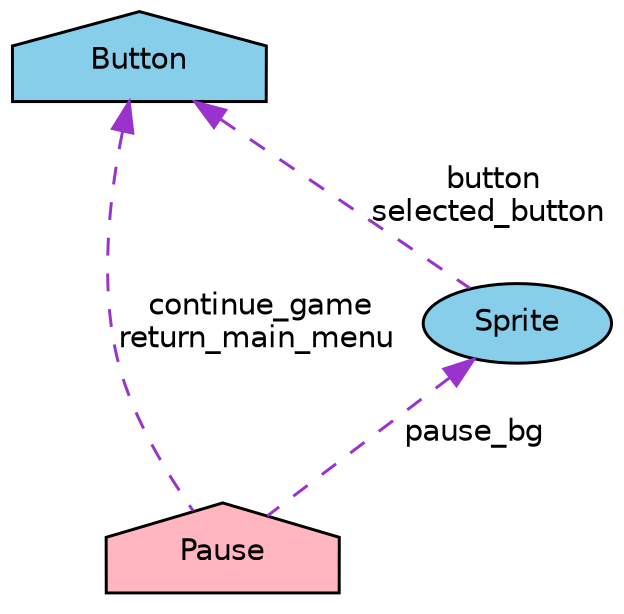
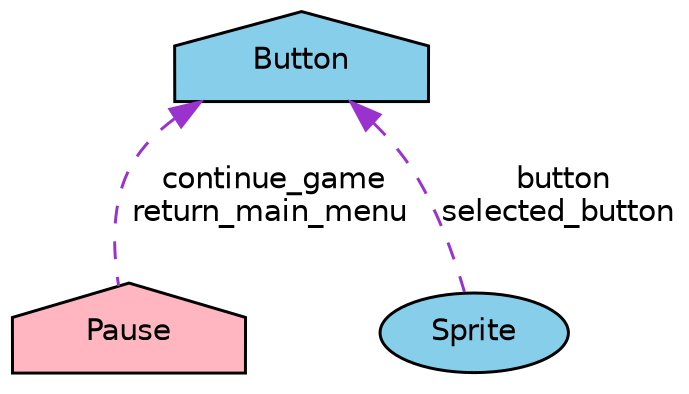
edge "Pause" -> "Sprite": removed, label "pause_bg"
